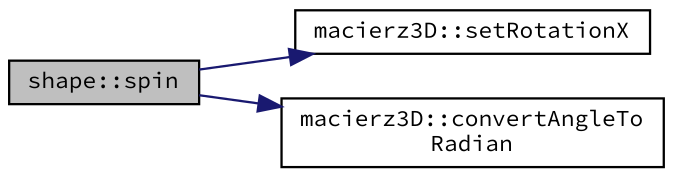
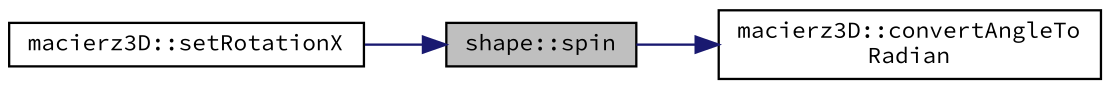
edge "shape::spin" -> "macierz3D::setRotationX": reversed
